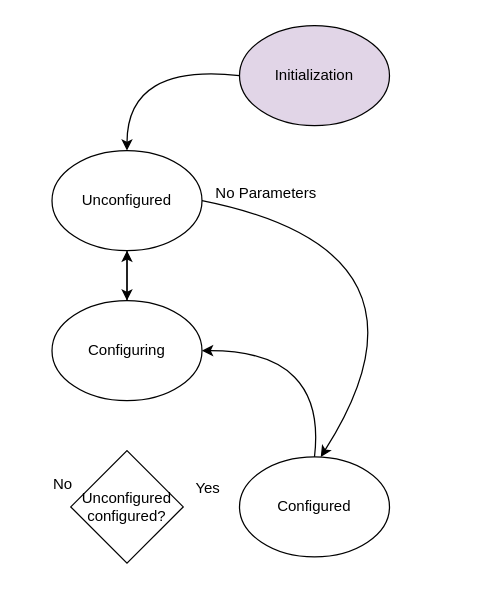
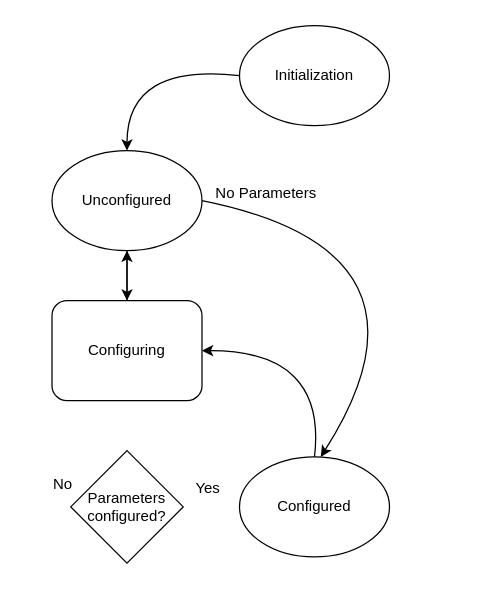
node "Initialization": fillcolor #e1d5e7 -> #ffffff
node "Configuring": shape ellipse -> rounded rectangle
node "Unconfigured configured?": label "Unconfigured configured?" -> "Parameters configured?"
